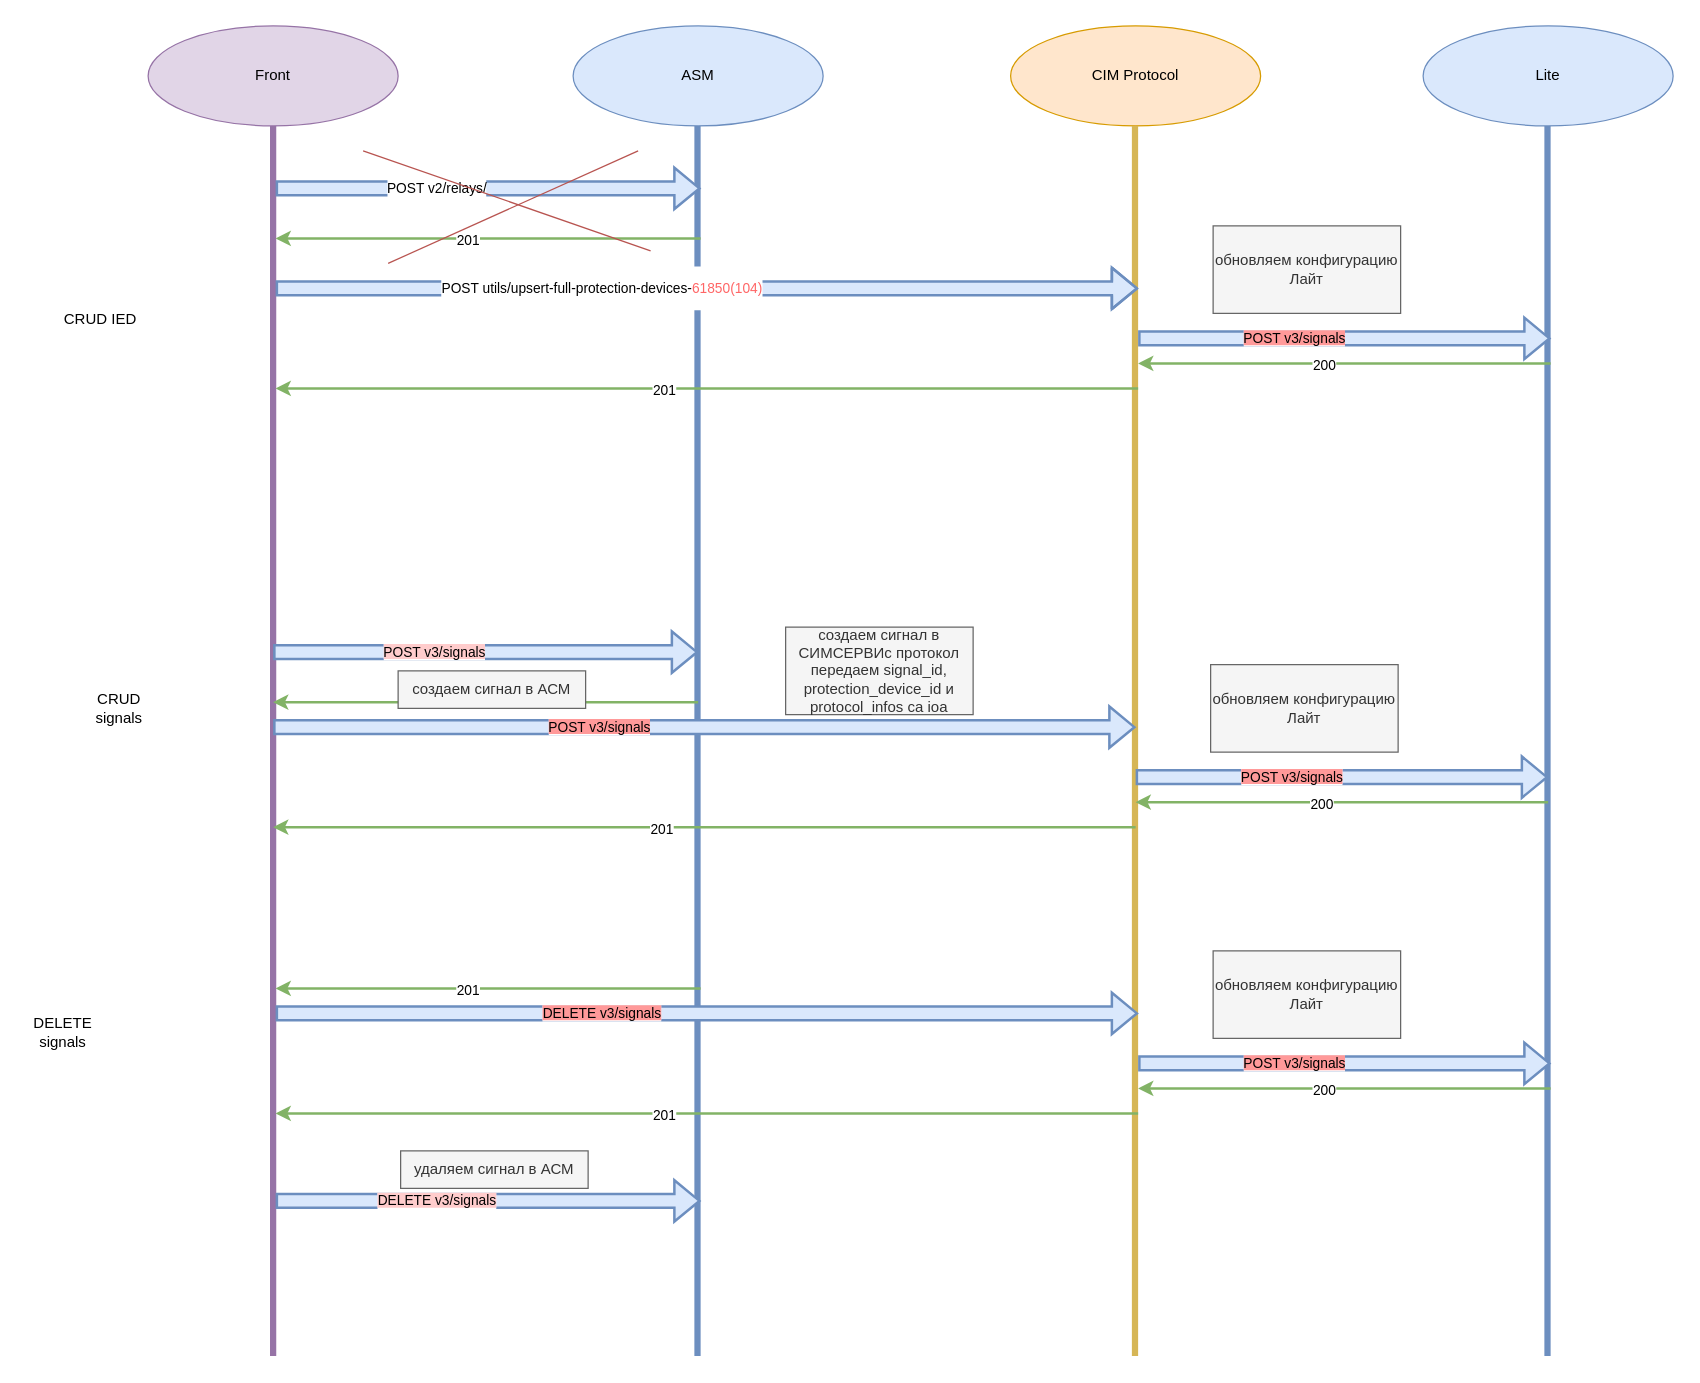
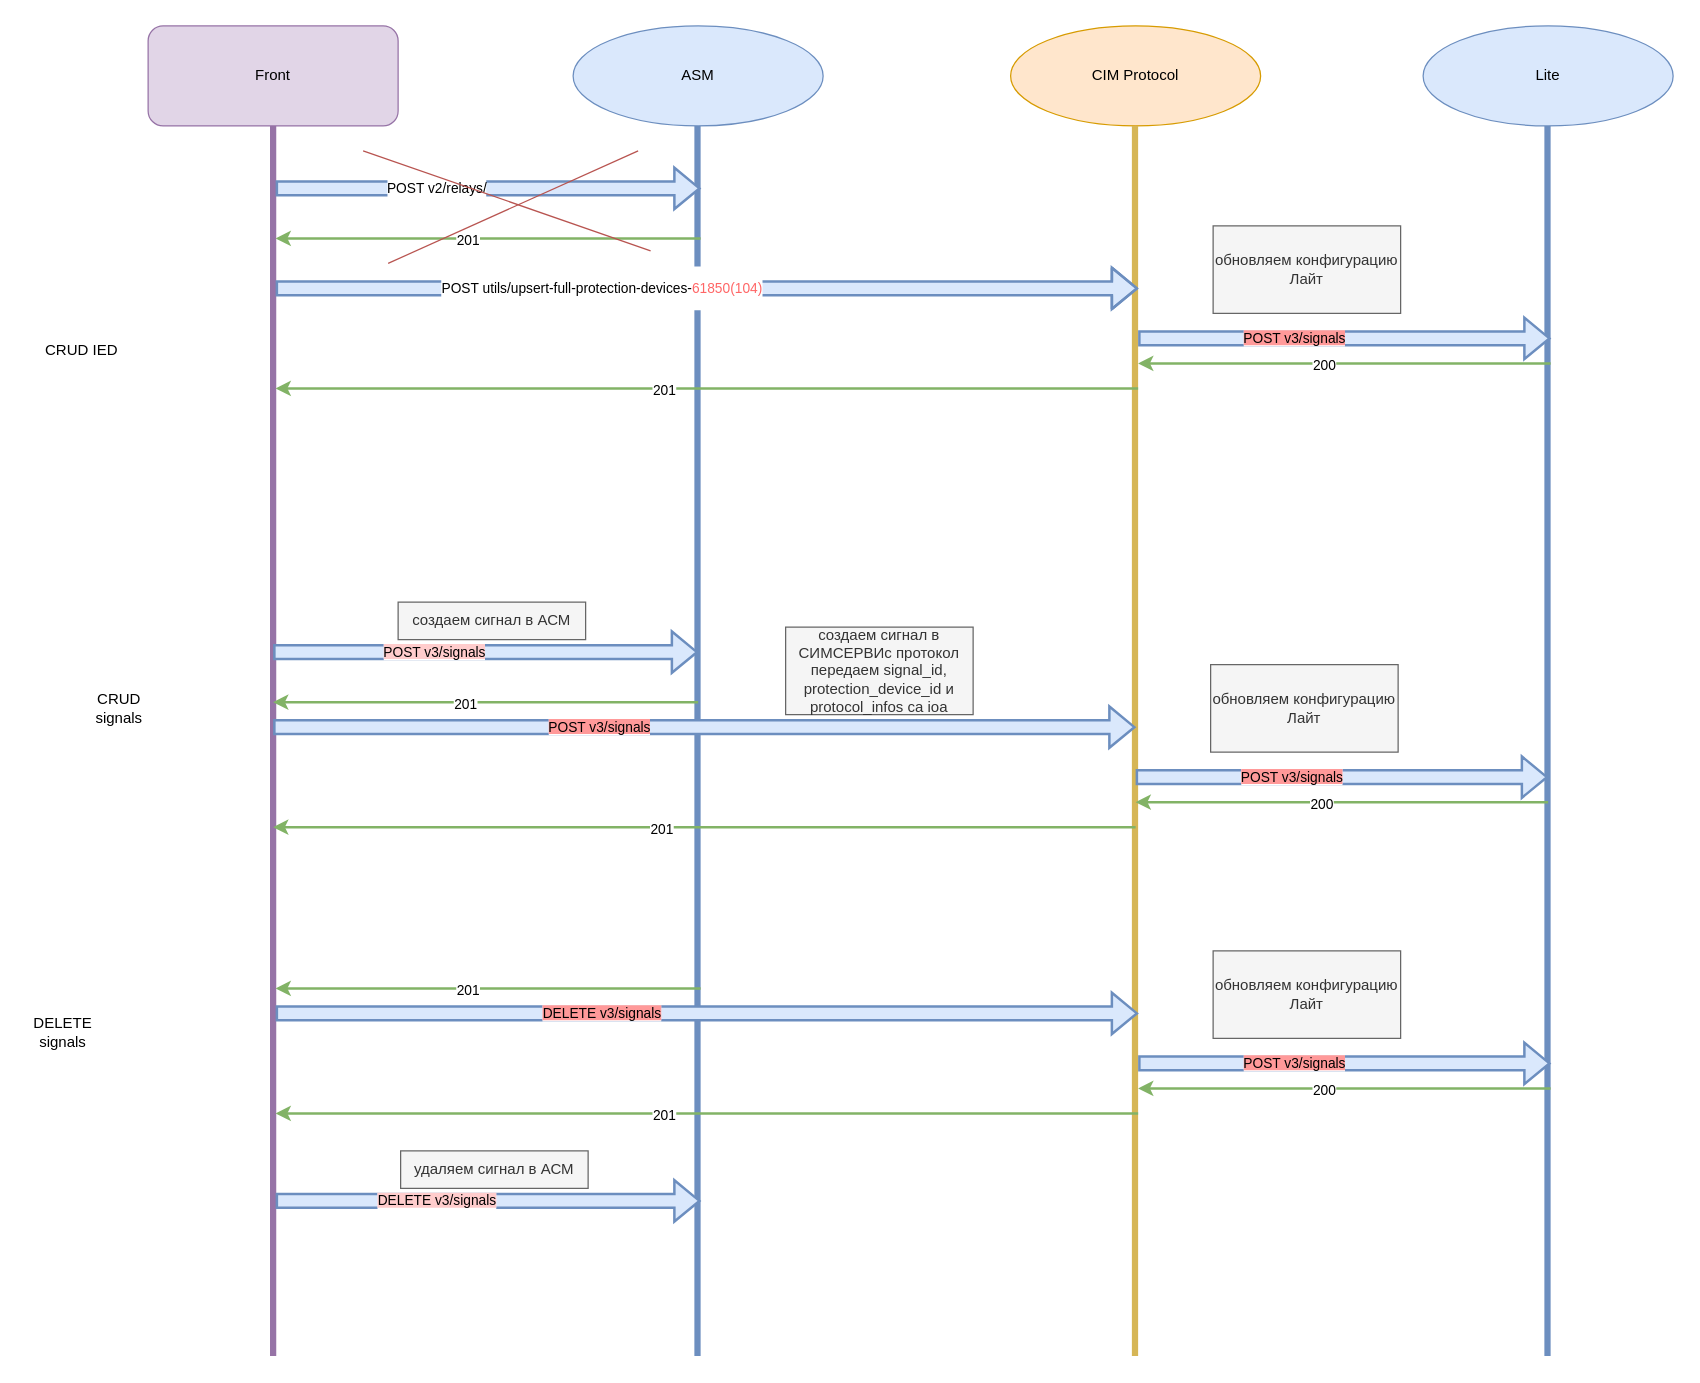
node "Front": shape ellipse -> rounded rectangle
node "CRUD IED": moved (101, 319) -> (82, 351)
node "создаем сигнал в АСМ": moved (492, 689) -> (492, 621)
